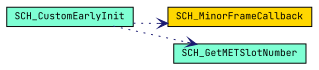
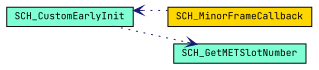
edge "SCH_CustomEarlyInit" -> "SCH_MinorFrameCallback": reversed
